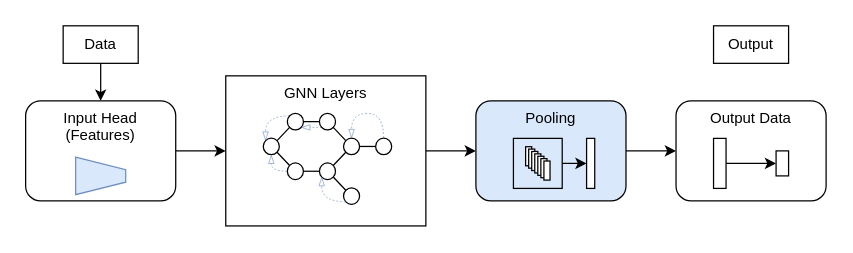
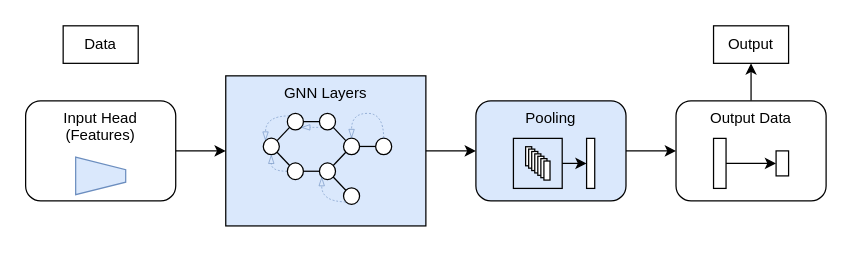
edge "Data" -> "Input Head (Features)": removed
edge "Output Data" -> "Output": added
node "GNN Layers": fillcolor #ffffff -> #dae8fc
